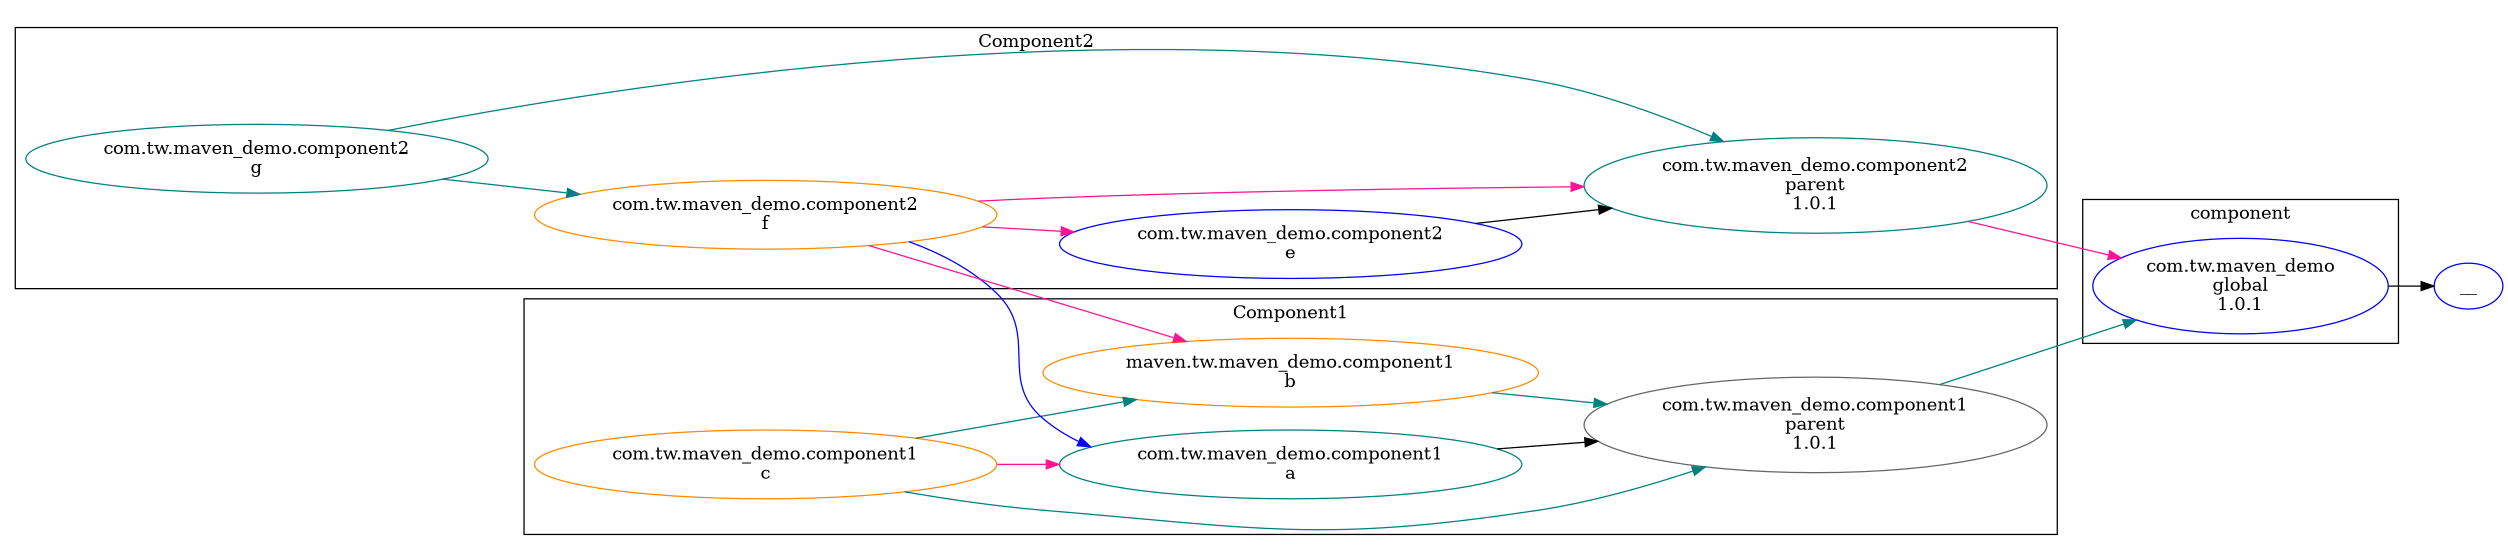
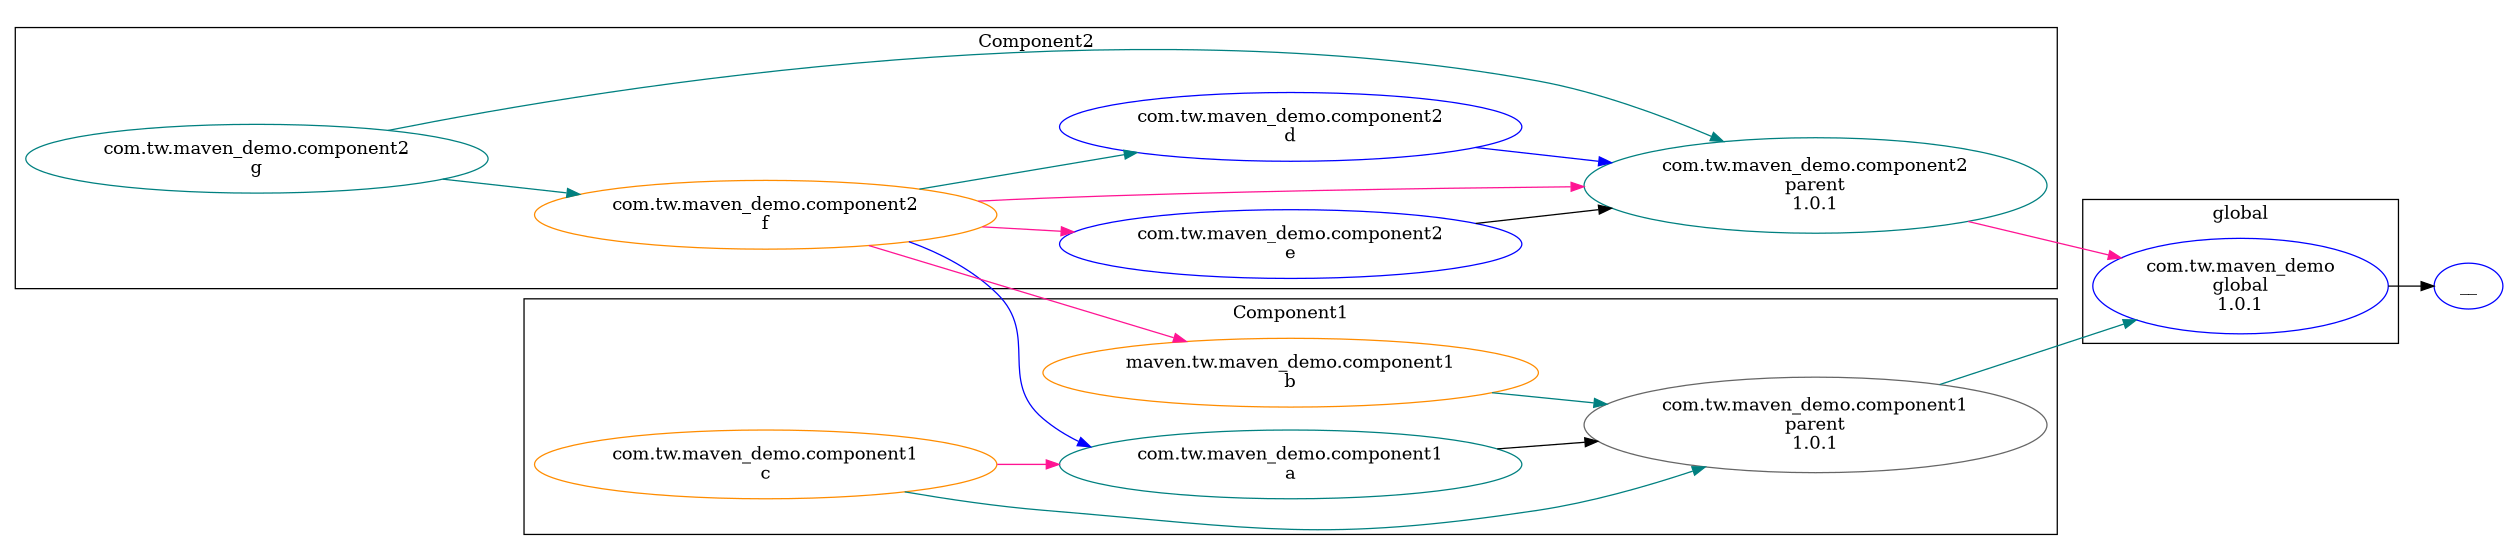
node "com.tw.maven_demo.component2 d": added
cluster "component": label "component" -> "global"
edge "com.tw.maven_demo.component1 c" -> "maven.tw.maven_demo.component1 b": removed
